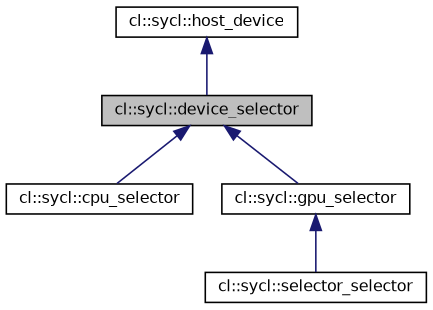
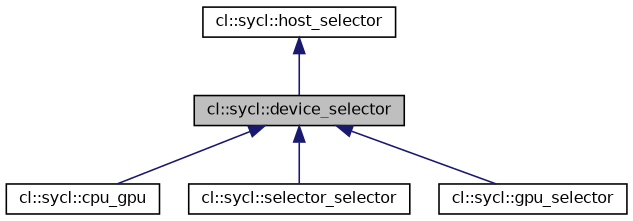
node "cl::sycl::host_device": label "cl::sycl::host_device" -> "cl::sycl::host_selector"
node "cl::sycl::cpu_selector": label "cl::sycl::cpu_selector" -> "cl::sycl::cpu_gpu"
edge "cl::sycl::selector_selector" -> "cl::sycl::gpu_selector": now "cl::sycl::selector_selector" -> "cl::sycl::device_selector"
